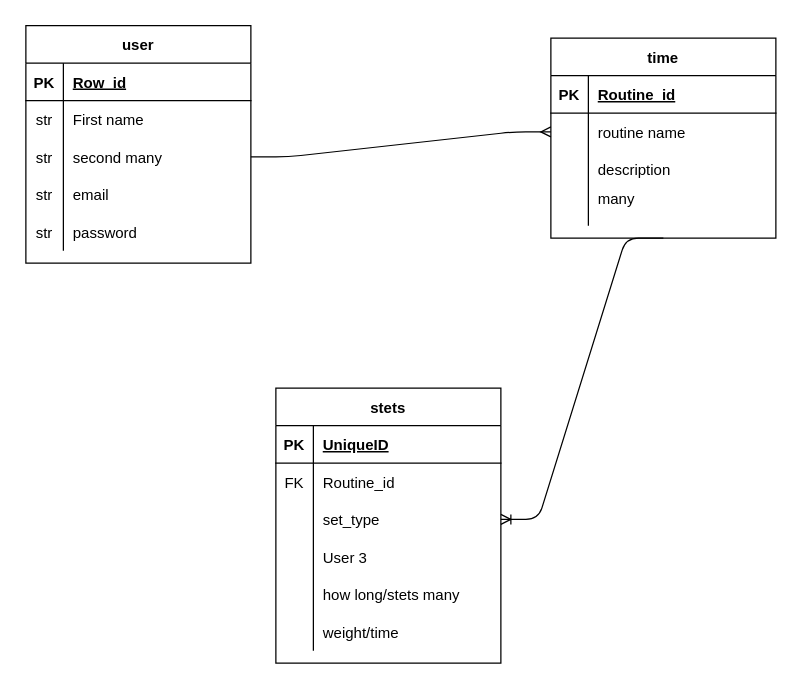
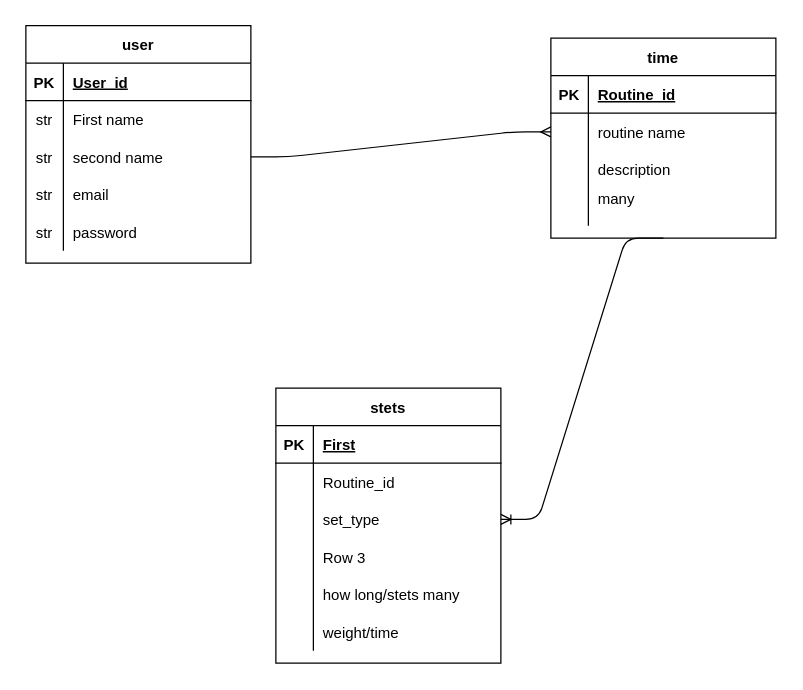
node "Row_id": label "Row_id" -> "User_id"
node "second many": label "second many" -> "second name"
node "UniqueID": label "UniqueID" -> "First"
node "FK": removed
node "User 3": label "User 3" -> "Row 3"
